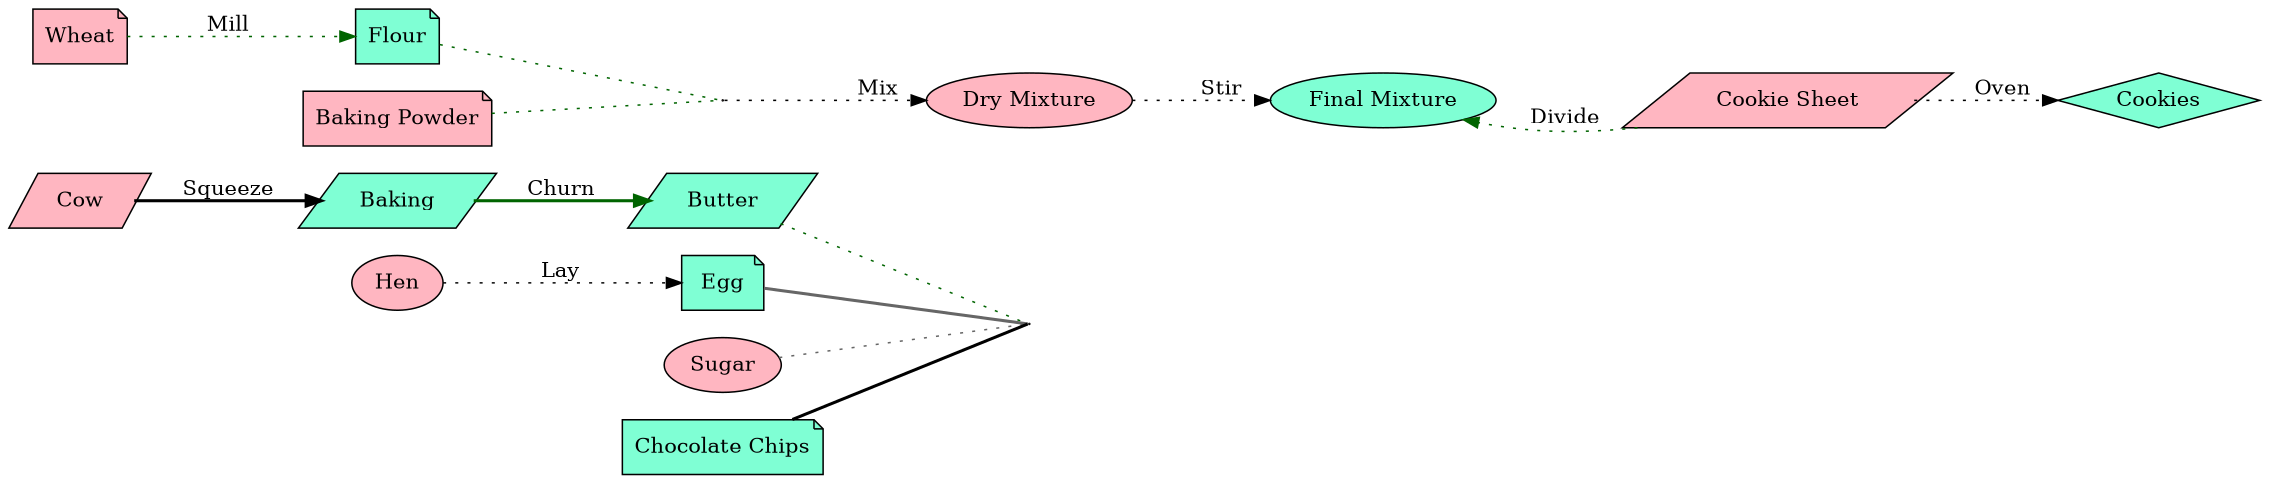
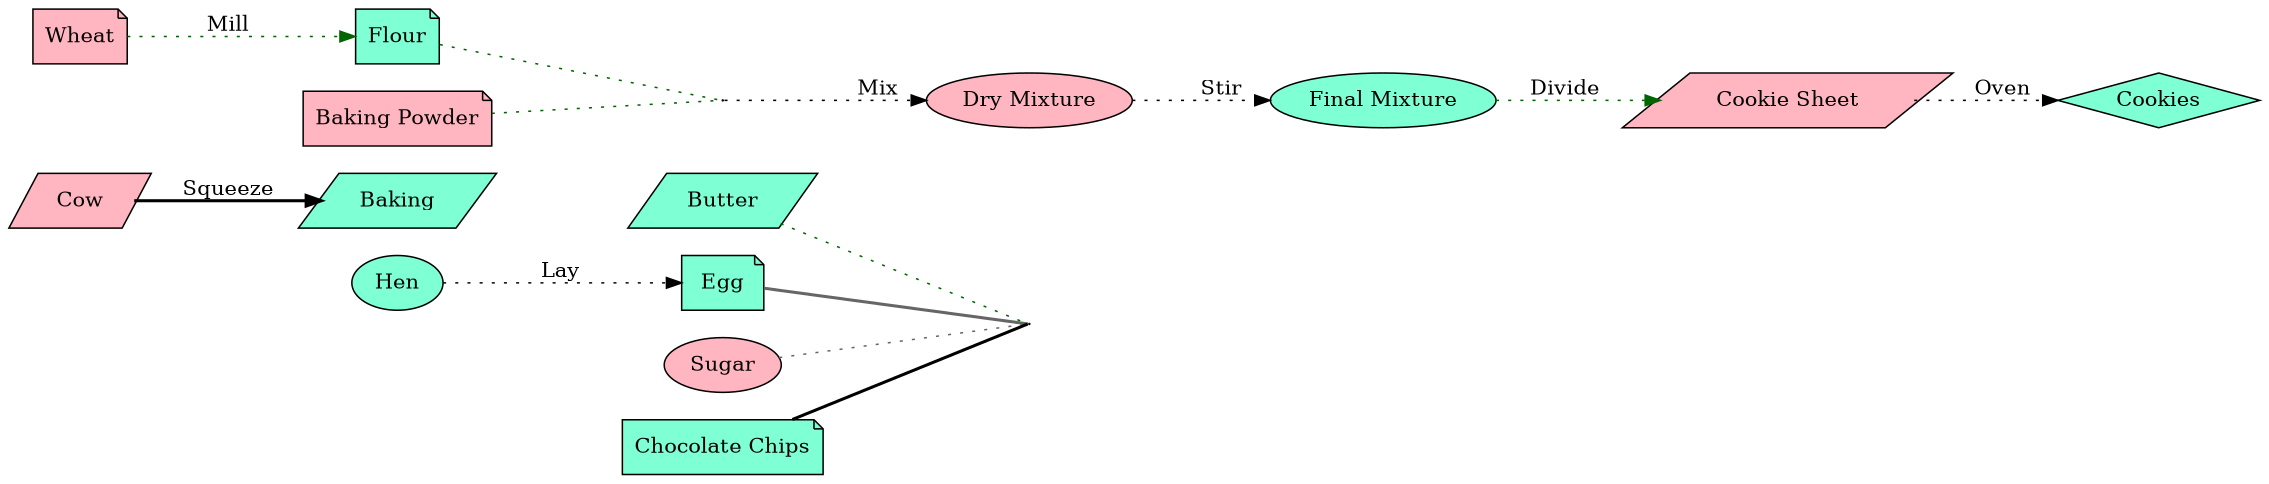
edge "Cookie Sheet" -> "Final Mixture": reversed
edge "Baking" -> "Butter": removed, label "Churn"
node "Hen": fillcolor lightpink -> aquamarine
